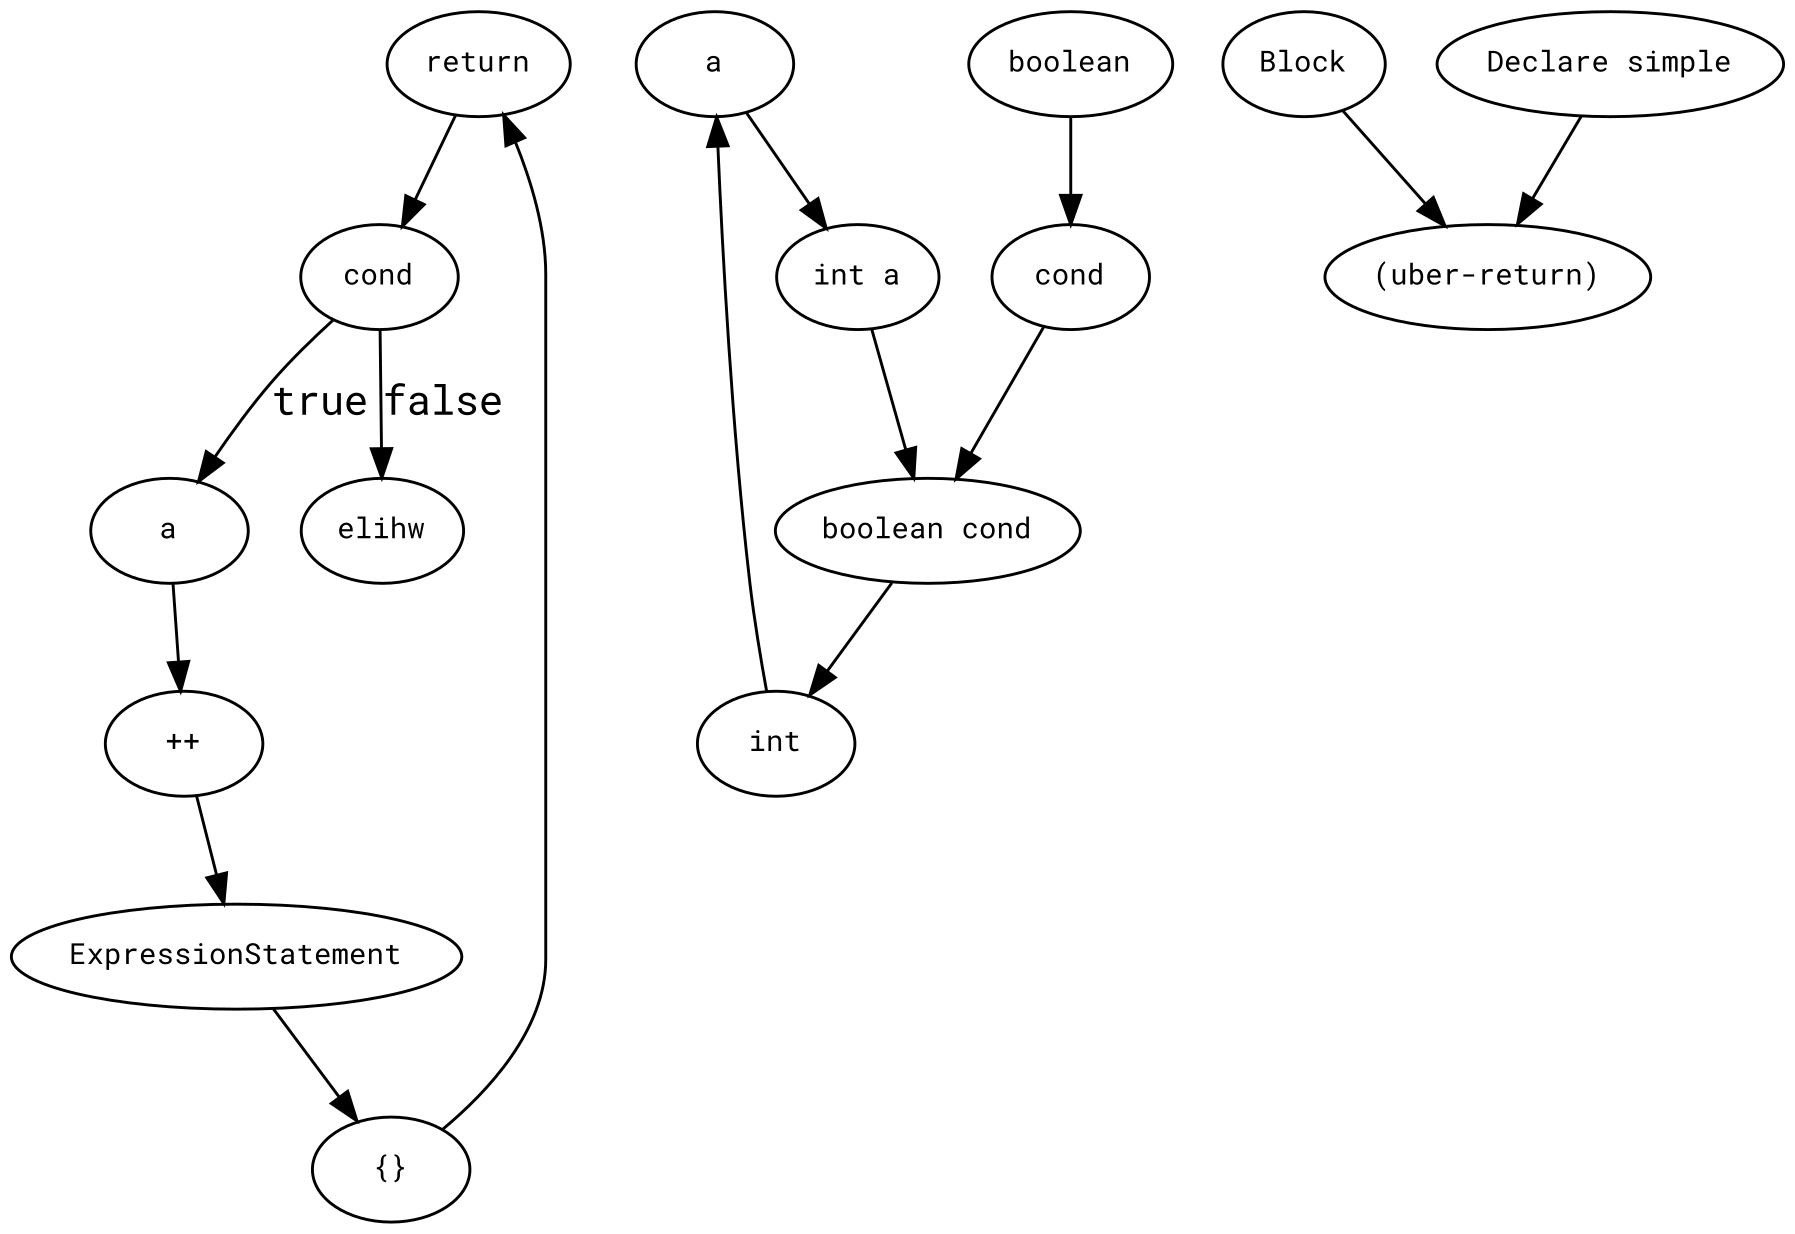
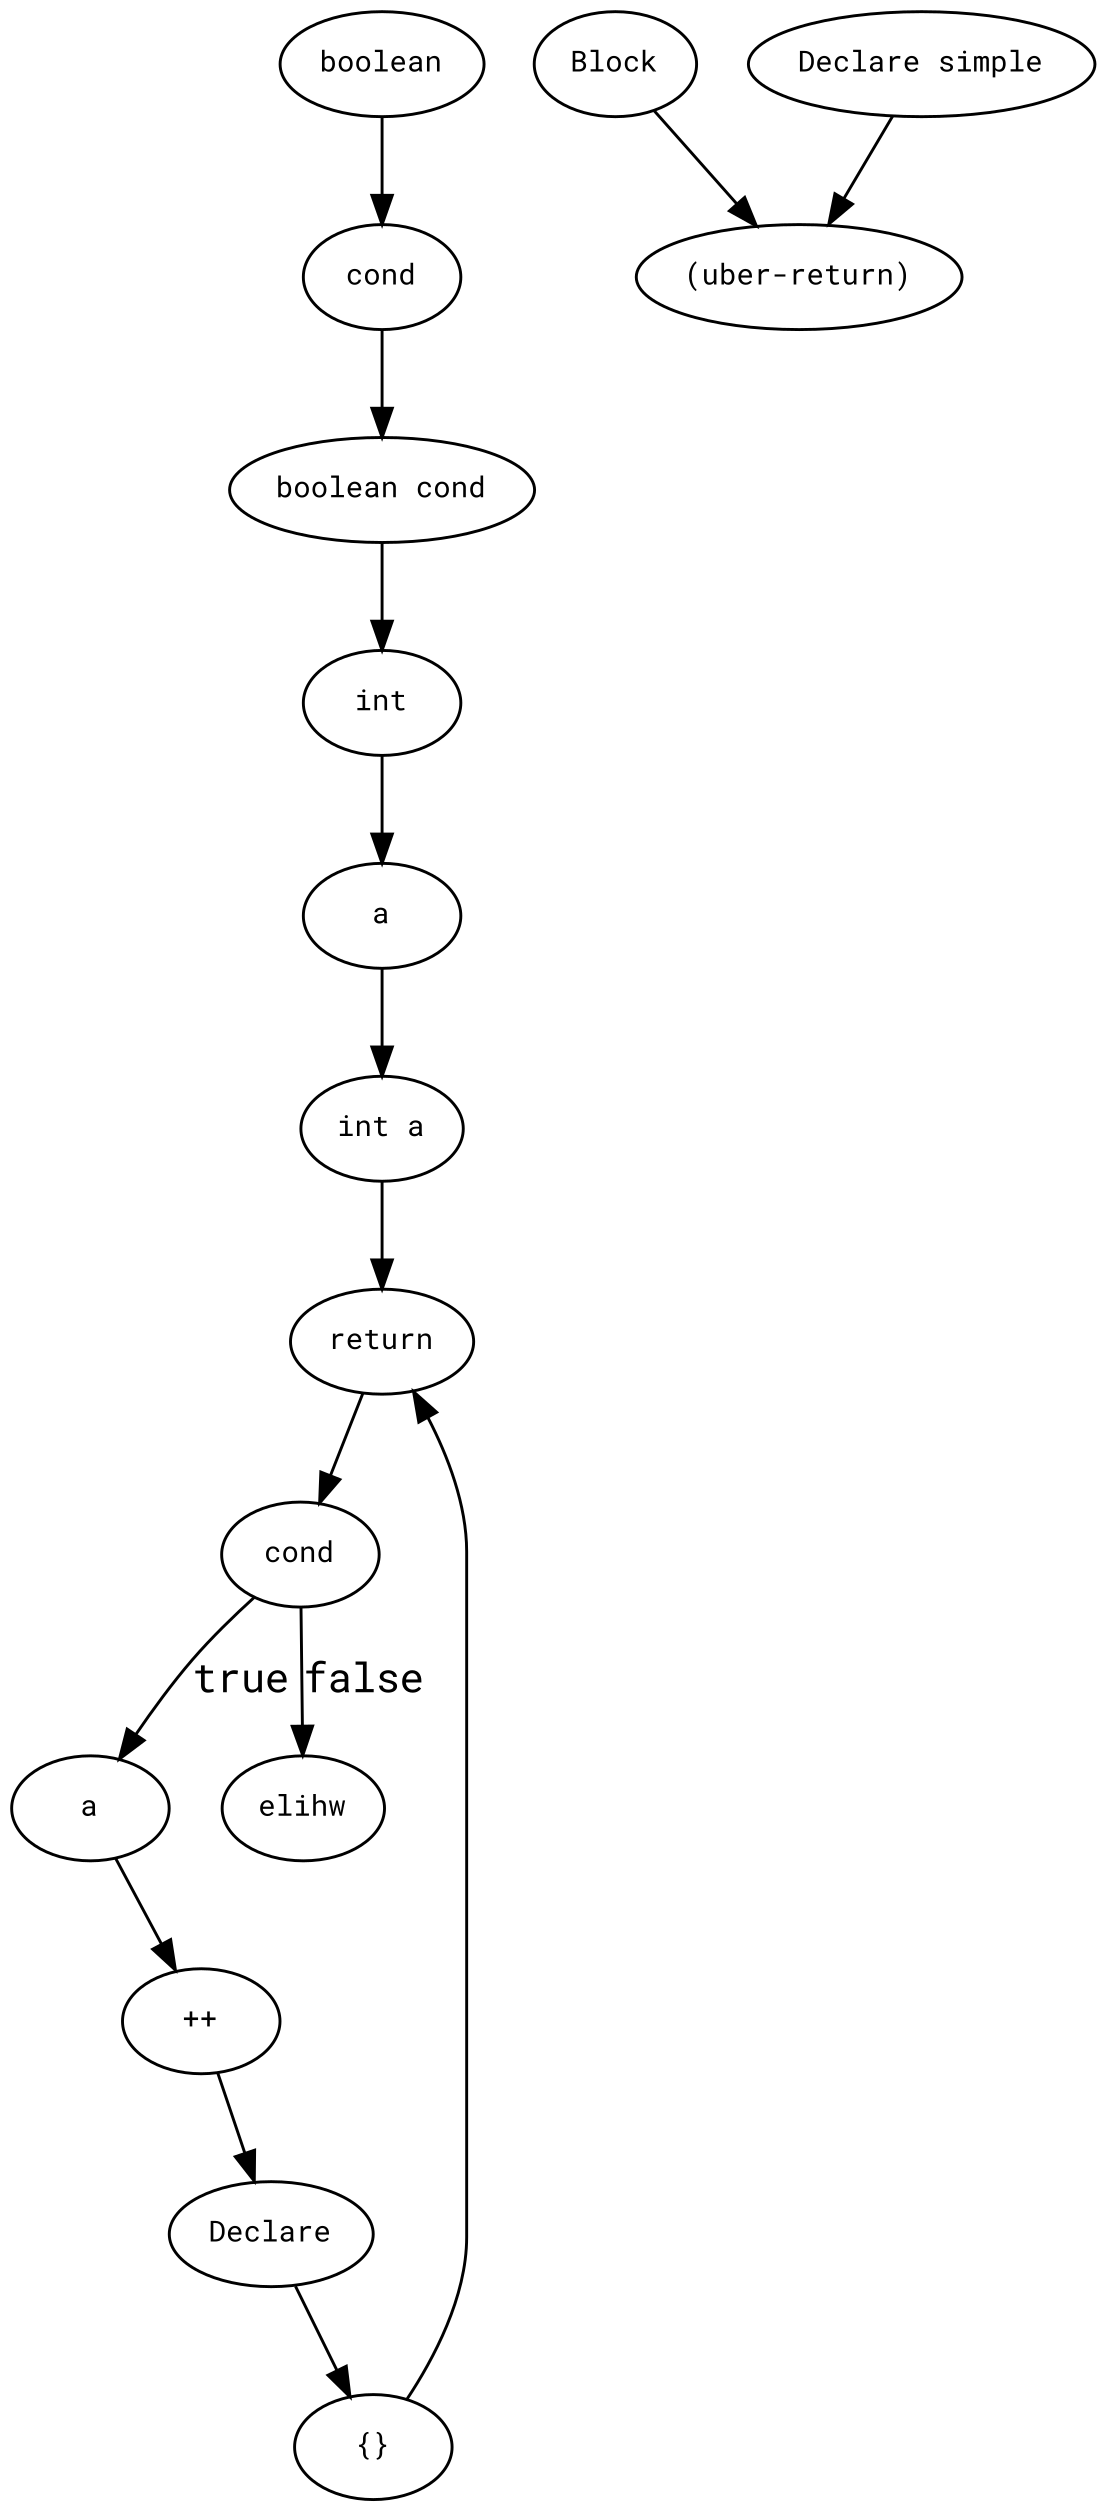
edge "int a" -> "boolean cond": now "int a" -> "return"
node "ExpressionStatement": label "ExpressionStatement" -> "Declare"
